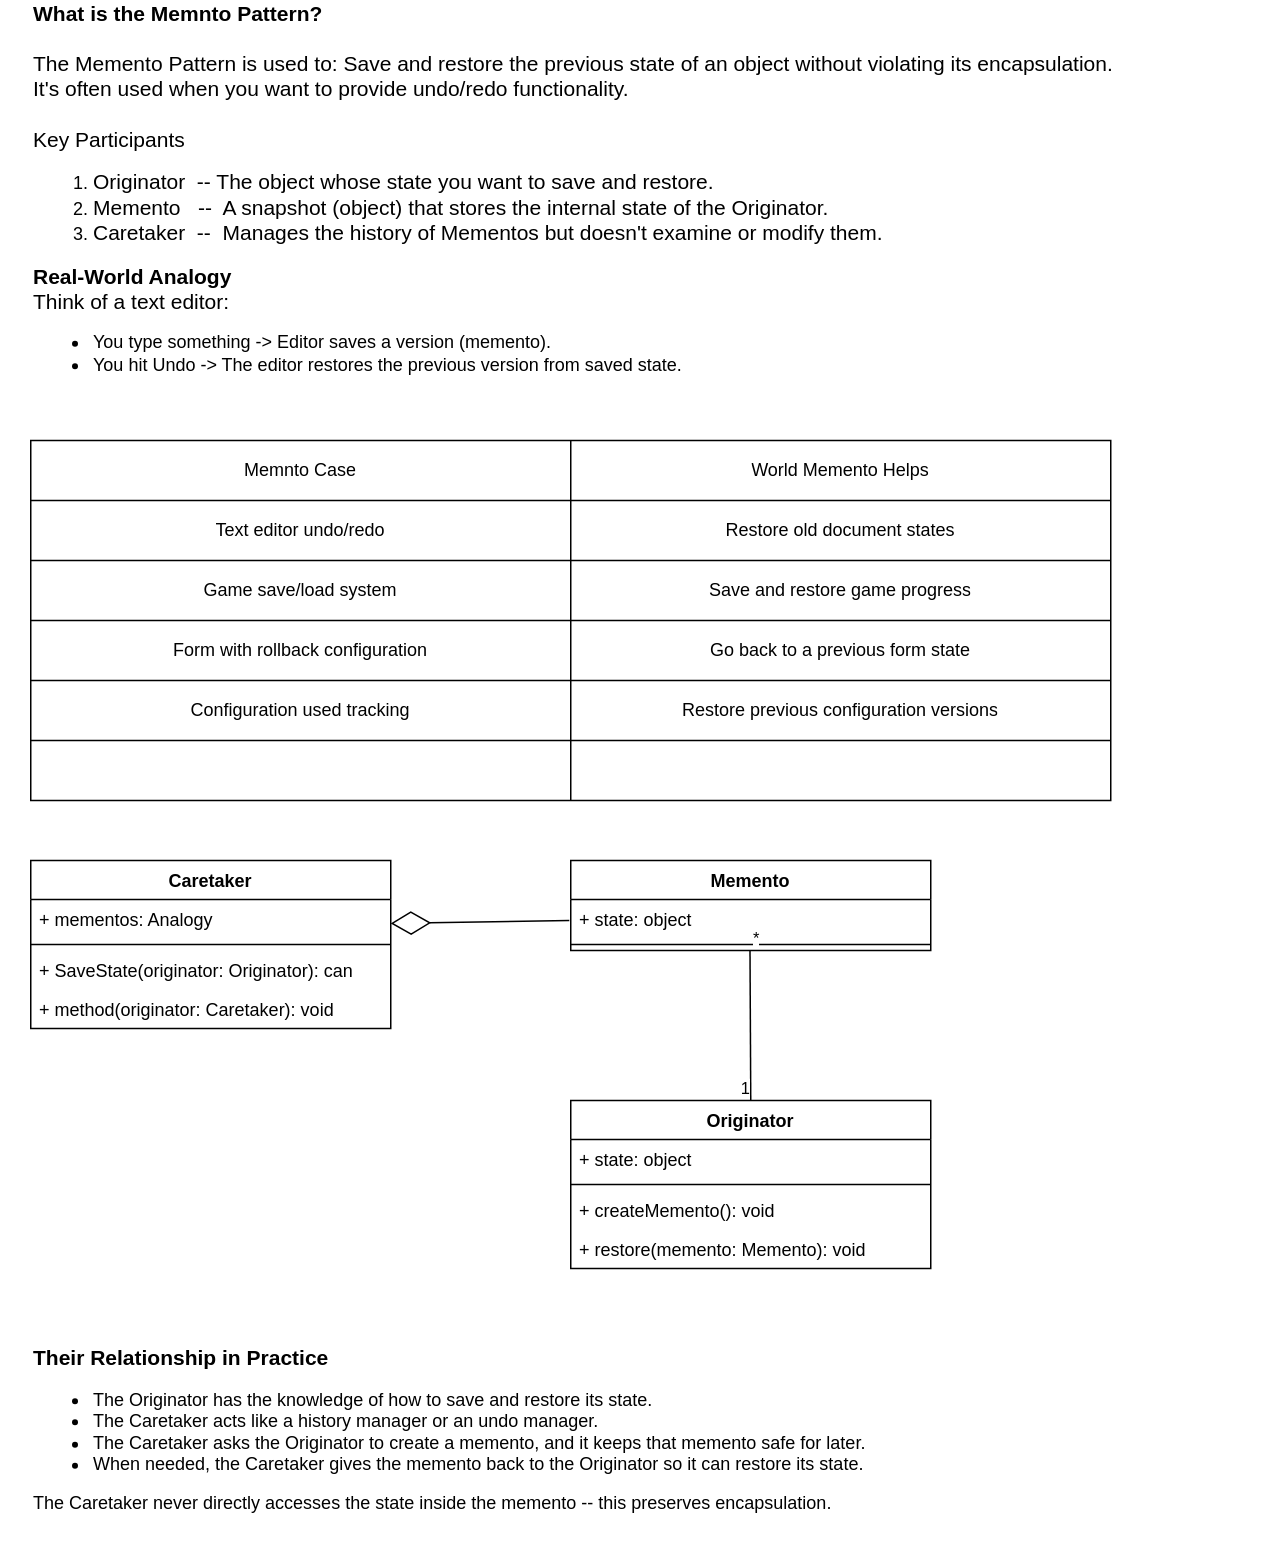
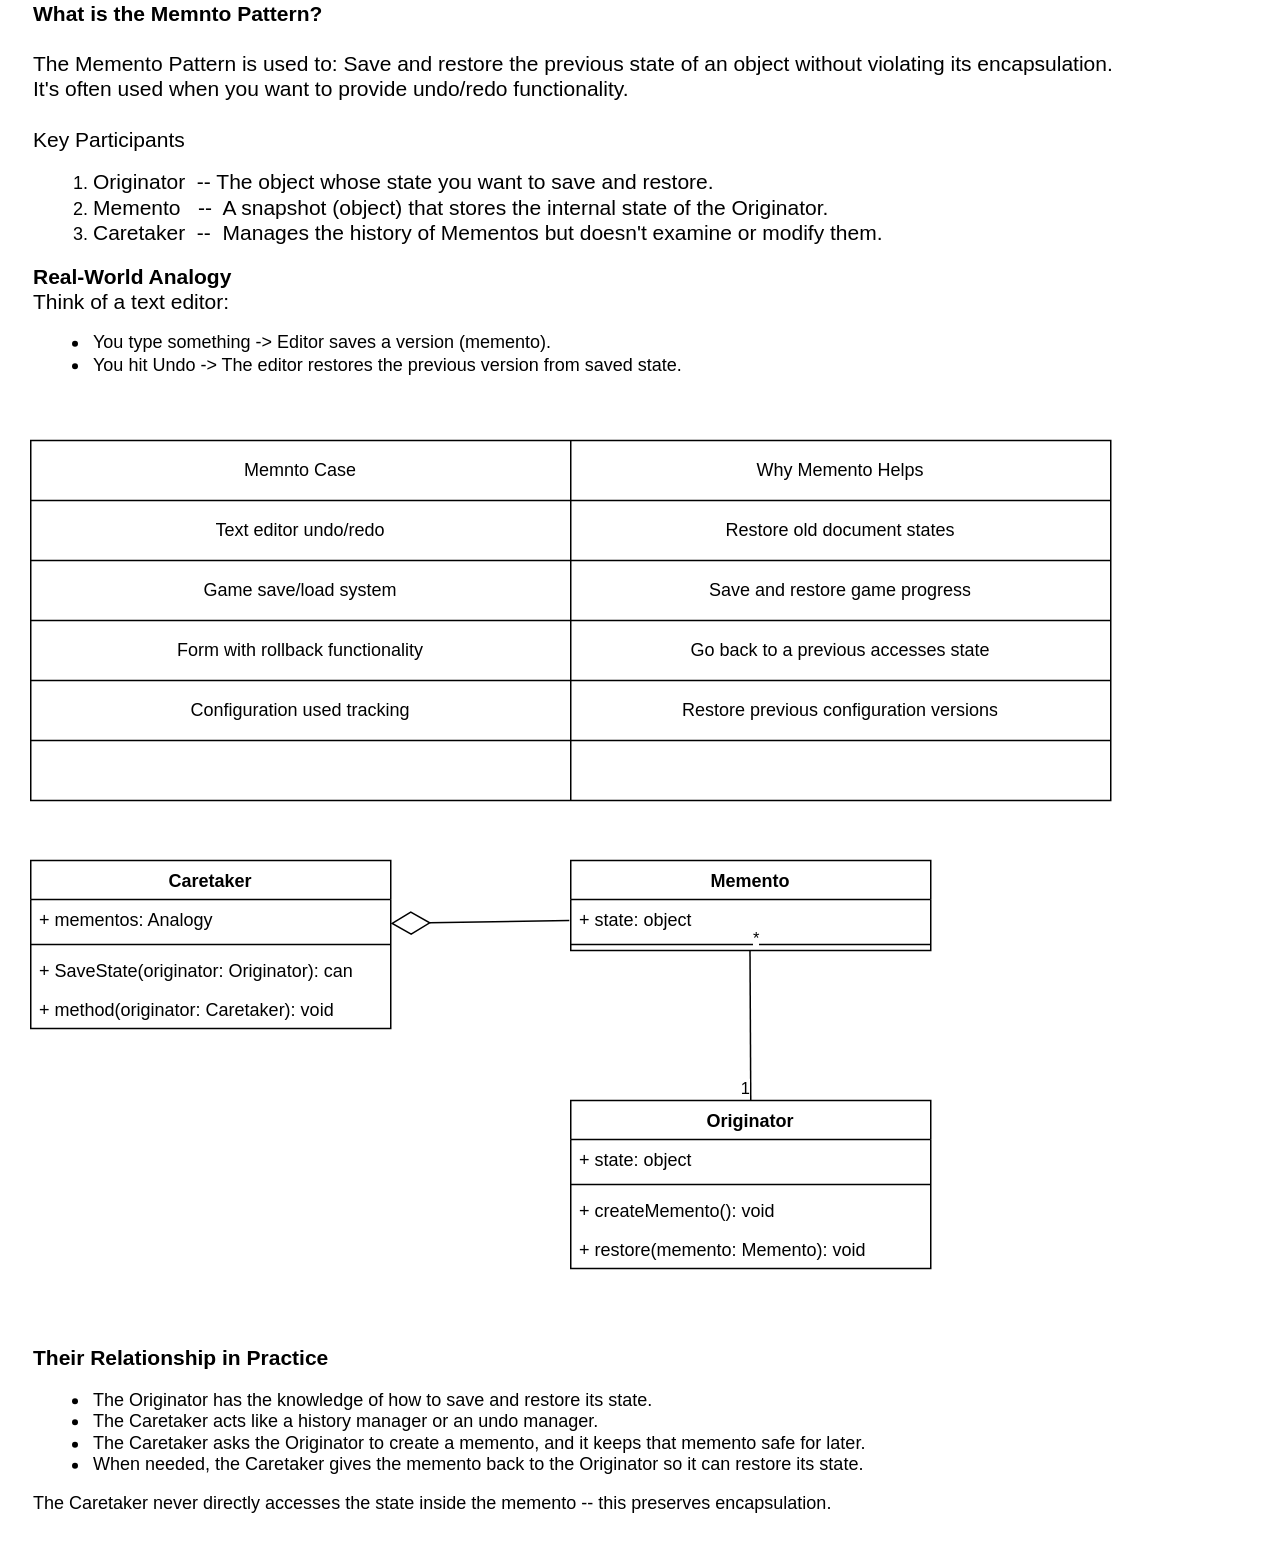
node "World Memento Helps": label "World Memento Helps" -> "Why Memento Helps"
node "Form with rollback configuration": label "Form with rollback configuration" -> "Form with rollback functionality"
node "Go back to a previous form state": label "Go back to a previous form state" -> "Go back to a previous accesses state"
